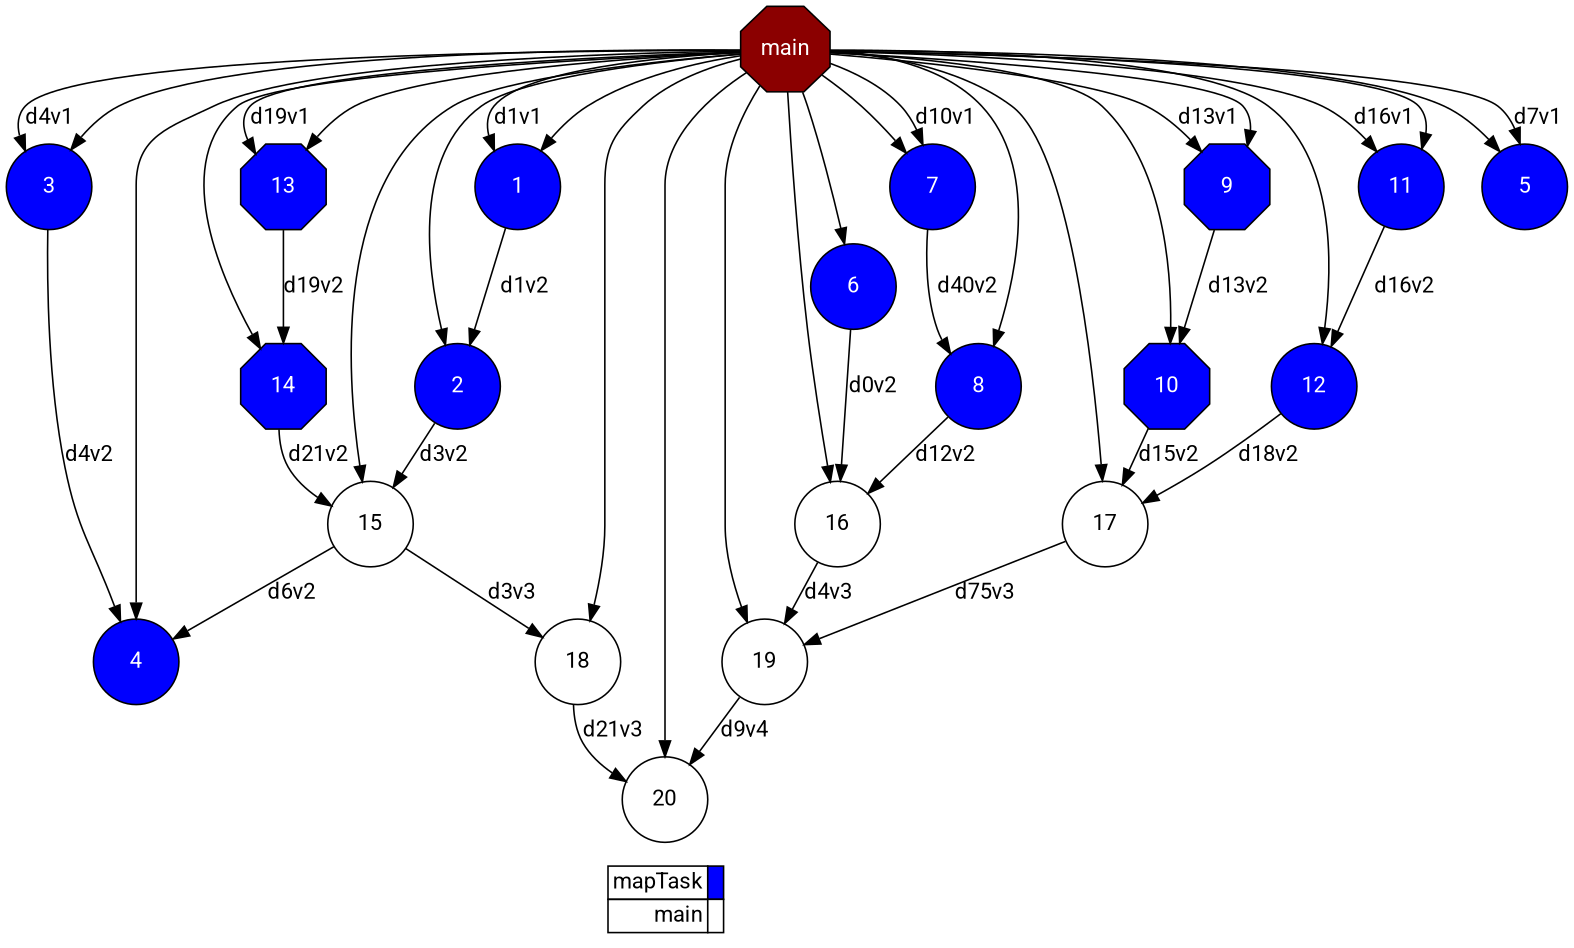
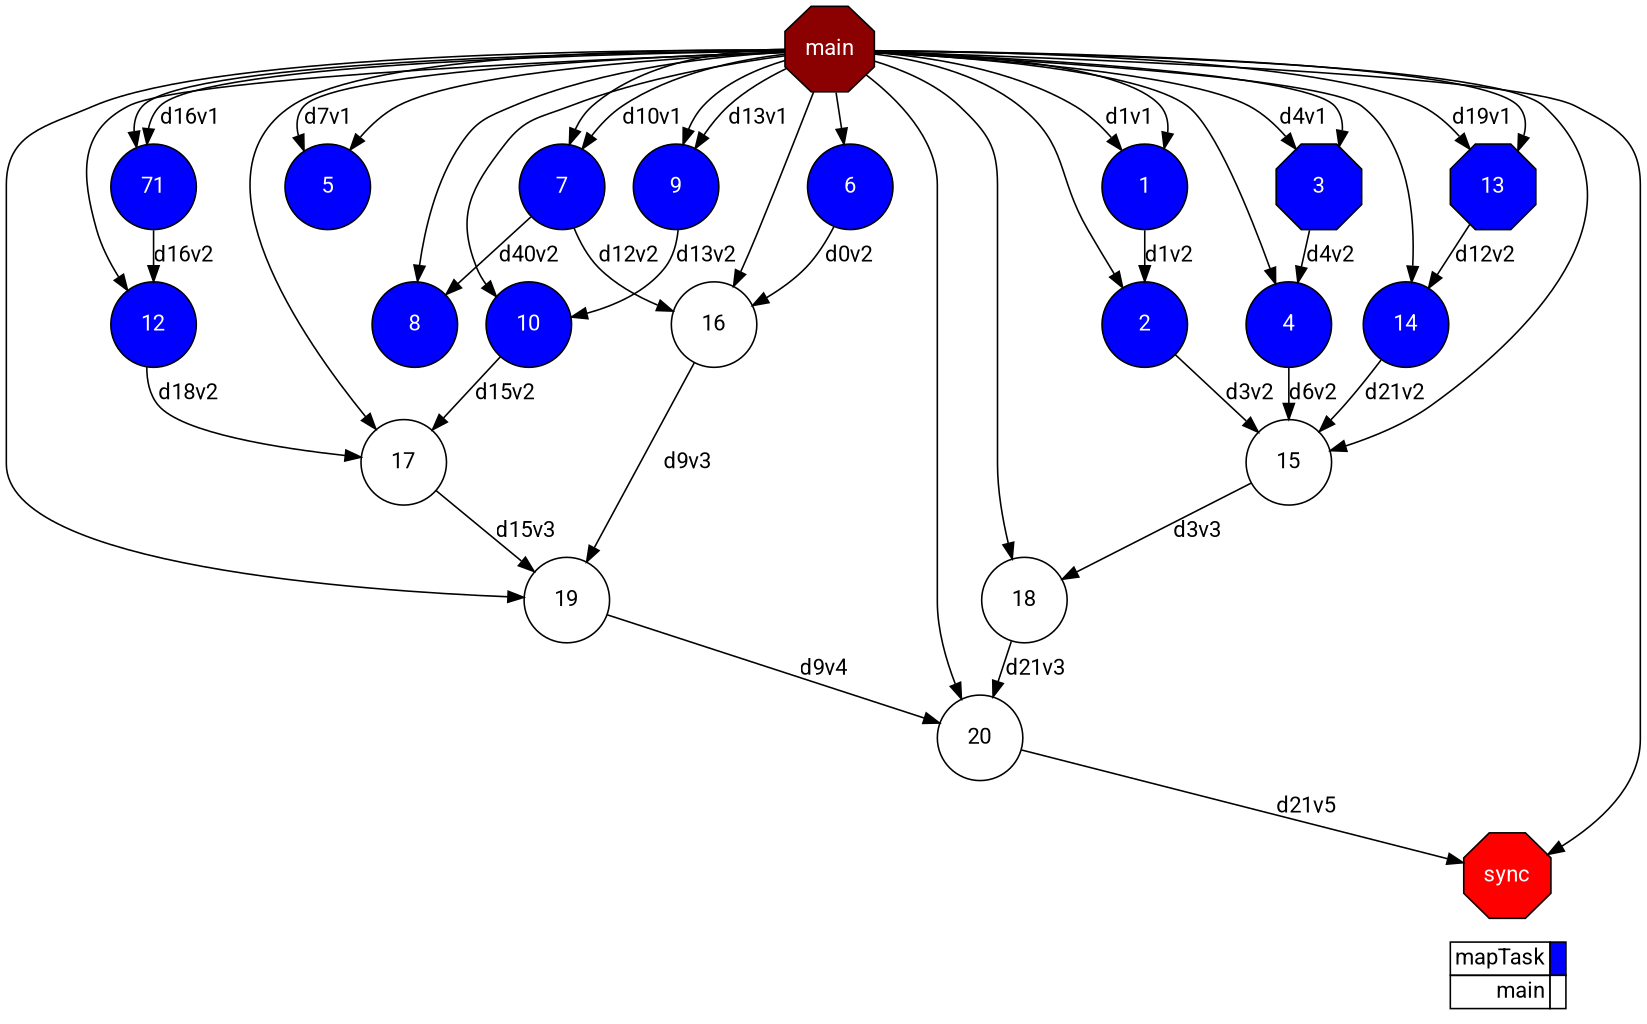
node "3": shape circle -> octagon
node "9": shape octagon -> circle
node "11": label "11" -> "71"
edge "13" -> "14": label "d19v2" -> "d12v2"
node "14": shape octagon -> circle
node "10": shape octagon -> circle
edge "8" -> "16": now "7" -> "16"
edge "15" -> "4": reversed
edge "16" -> "19": label "d4v3" -> "d9v3"
edge "17" -> "19": label "d75v3" -> "d15v3"
node "sync": added
